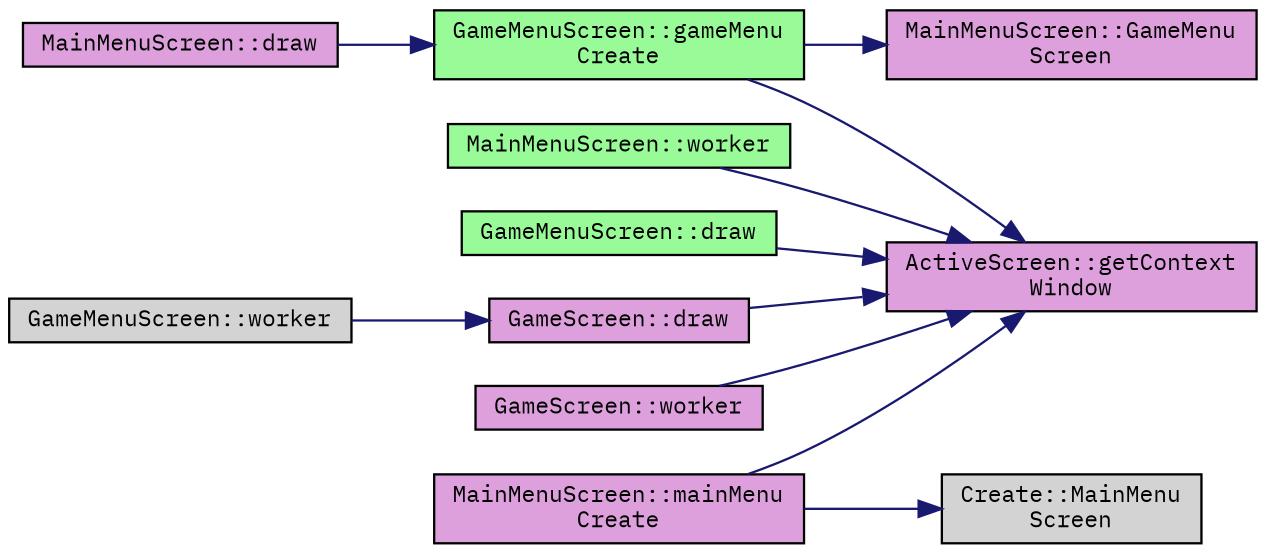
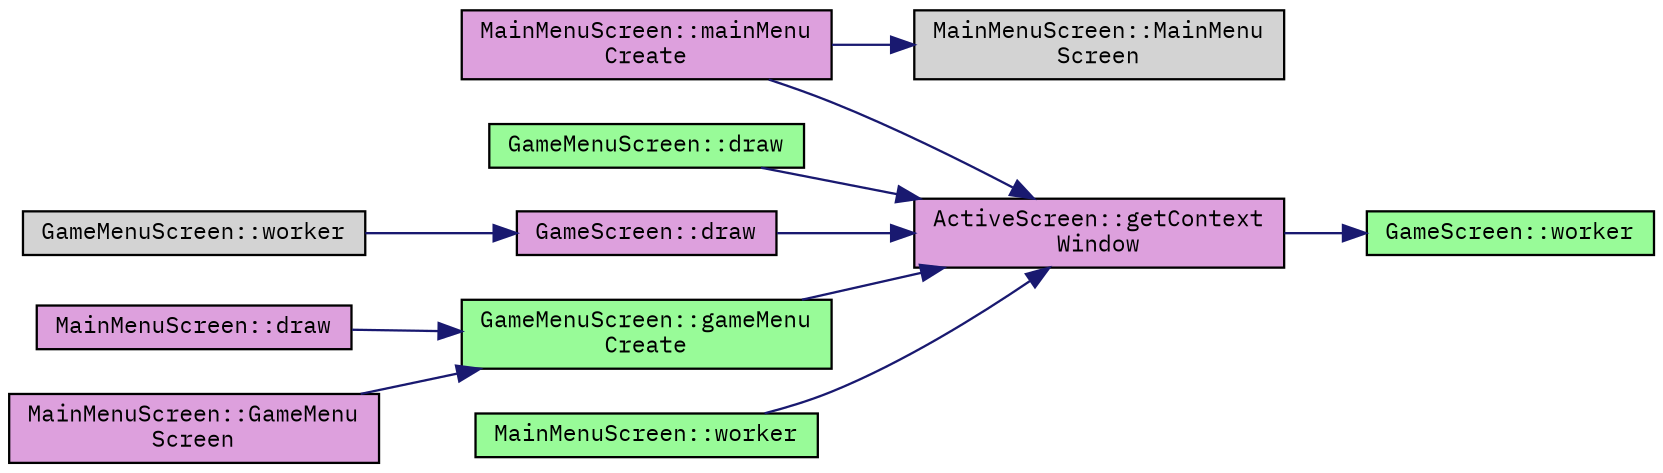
edge "GameMenuScreen::gameMenu Create" -> "MainMenuScreen::GameMenu Screen": reversed
edge "GameScreen::worker" -> "ActiveScreen::getContext Window": reversed
node "GameScreen::worker": fillcolor plum -> palegreen
node "Create::MainMenu Screen": label "Create::MainMenu Screen" -> "MainMenuScreen::MainMenu Screen"
